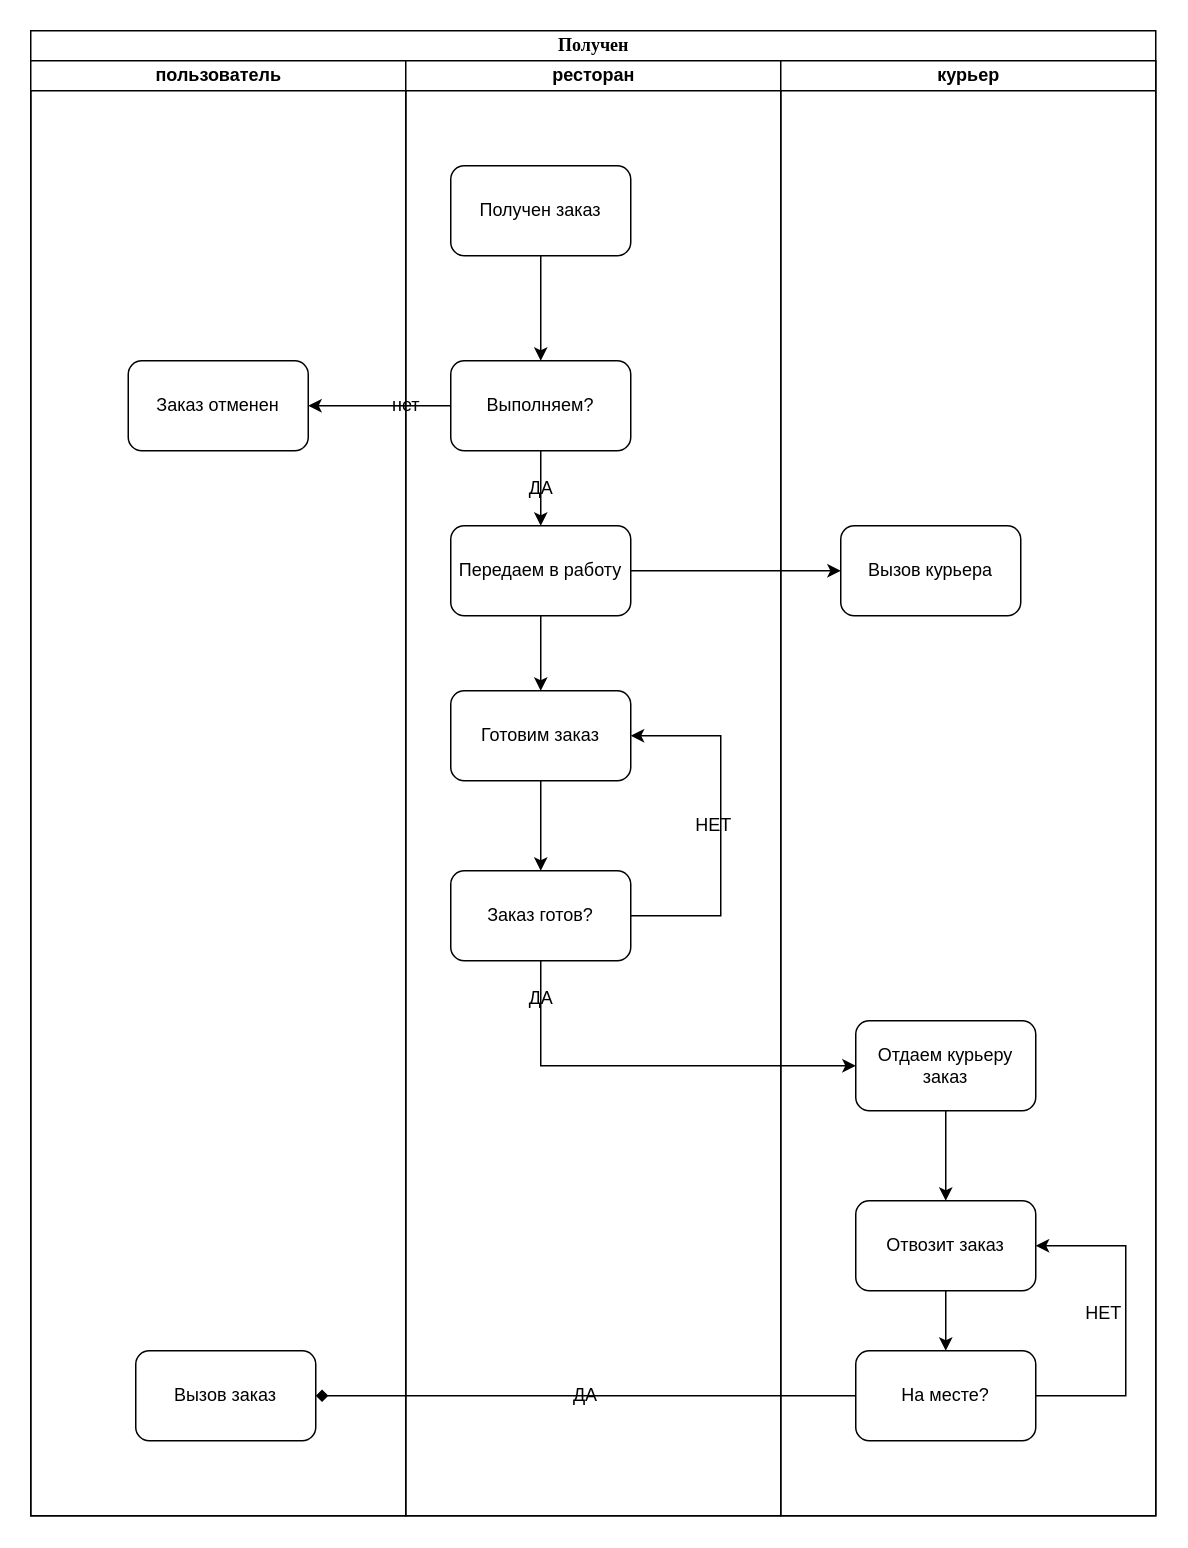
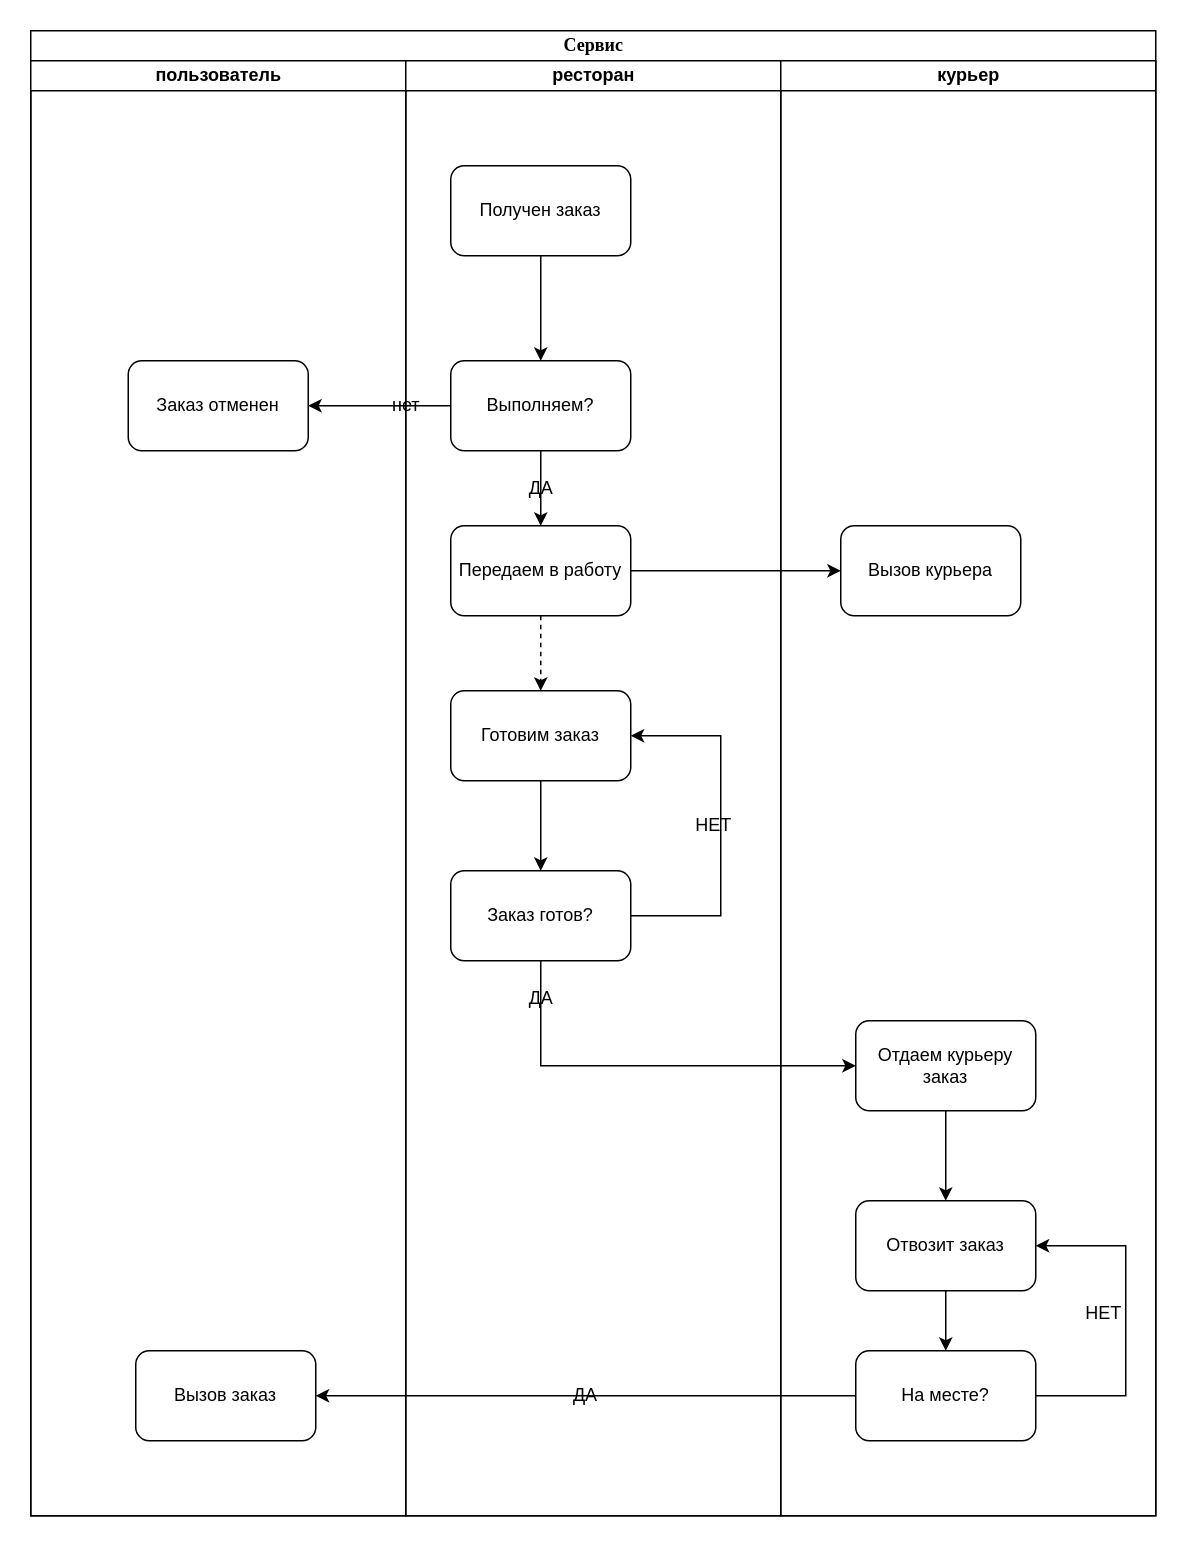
node "Получен": label "Получен" -> "Сервис"
edge "Передаем в работу" -> "Готовим заказ": style solid -> dashed
edge "На месте?" -> "Вызов заказ": arrowhead diamond -> classic
